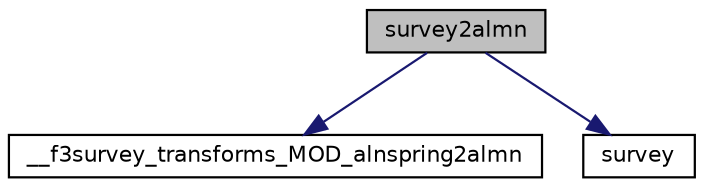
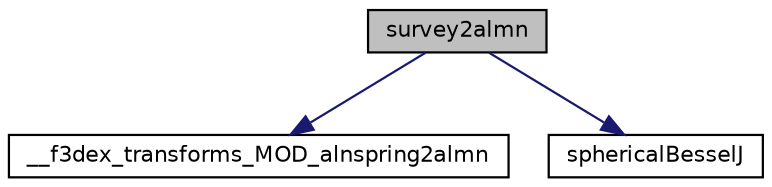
node "__f3survey_transforms_MOD_alnspring2almn": label "__f3survey_transforms_MOD_alnspring2almn" -> "__f3dex_transforms_MOD_alnspring2almn"
node "survey": label "survey" -> "sphericalBesselJ"
